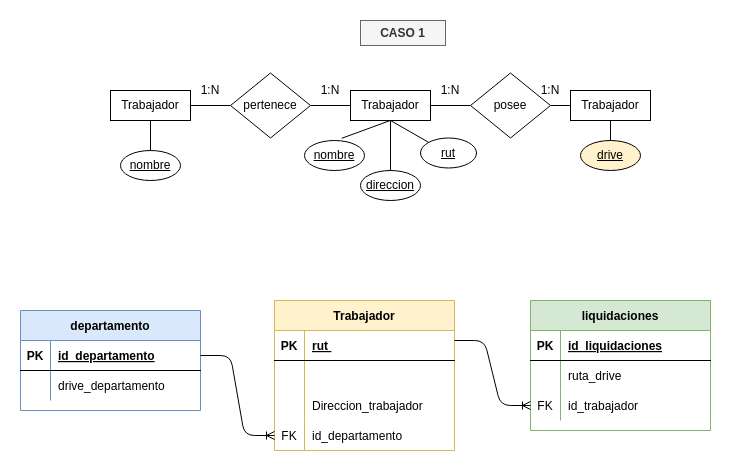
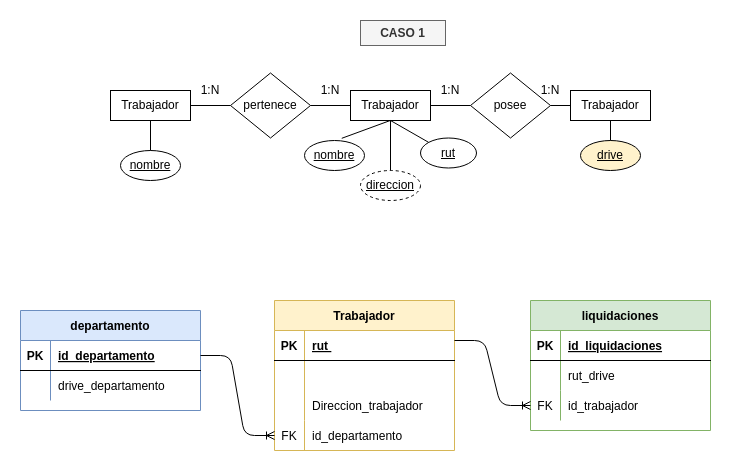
node "direccion": style solid -> dashed
node "ruta_drive": label "ruta_drive" -> "rut_drive"
